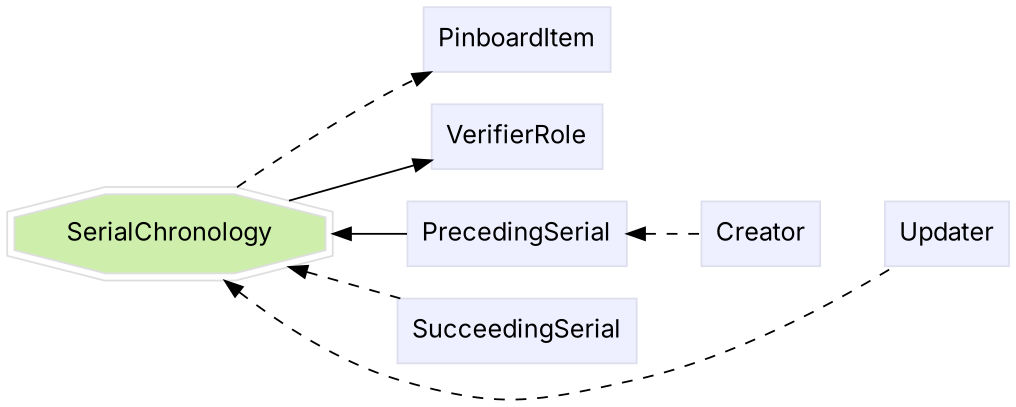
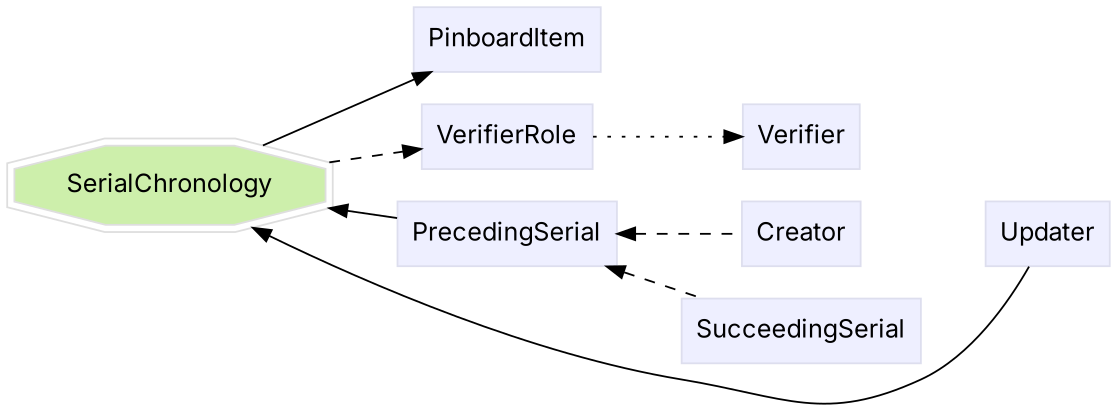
edge "SerialChronology" -> "PinboardItem": style dashed -> solid
node "Verifier": added
edge "SerialChronology" -> "VerifierRole": style solid -> dashed
edge "SucceedingSerial" -> "SerialChronology": now "SucceedingSerial" -> "PrecedingSerial"
edge "Updater" -> "SerialChronology": style dashed -> solid
